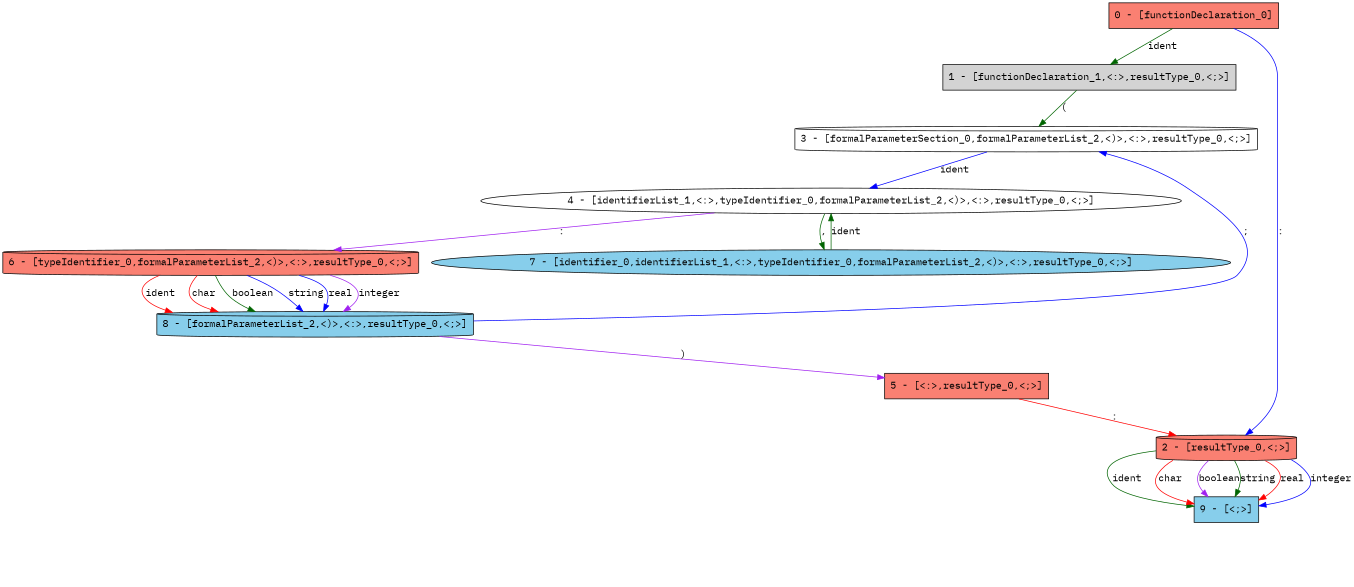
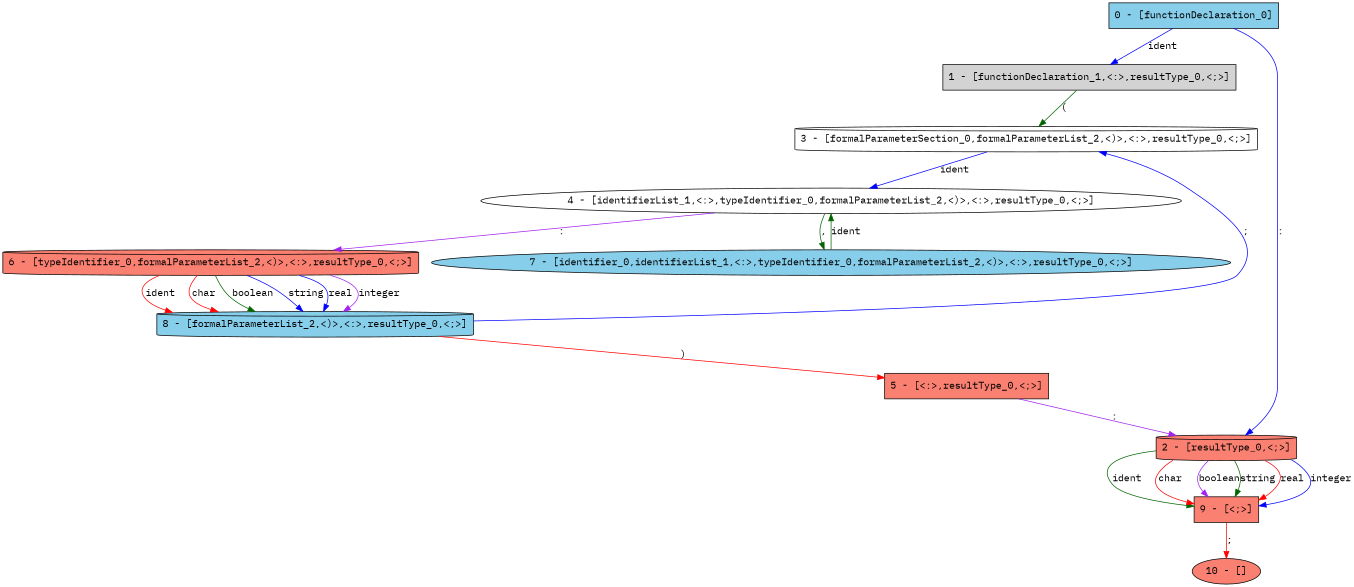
node "0 - [functionDeclaration_0]": fillcolor salmon -> skyblue
edge "0 - [functionDeclaration_0]" -> "1 - [functionDeclaration_1,<:>,resultType_0,<;>]": color darkgreen -> blue
edge "8 - [formalParameterList_2,<)>,<:>,resultType_0,<;>]" -> "5 - [<:>,resultType_0,<;>]": color purple -> red
edge "5 - [<:>,resultType_0,<;>]" -> "2 - [resultType_0,<;>]": color red -> purple
node "9 - [<;>]": fillcolor skyblue -> salmon
node "10 - []": added
